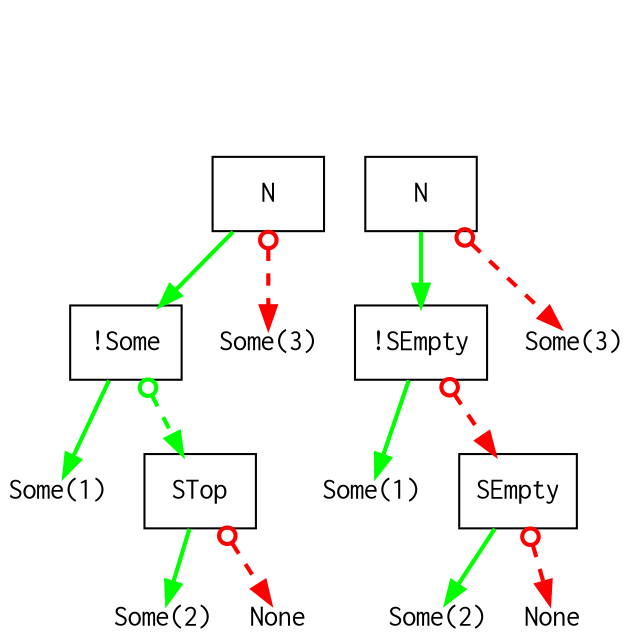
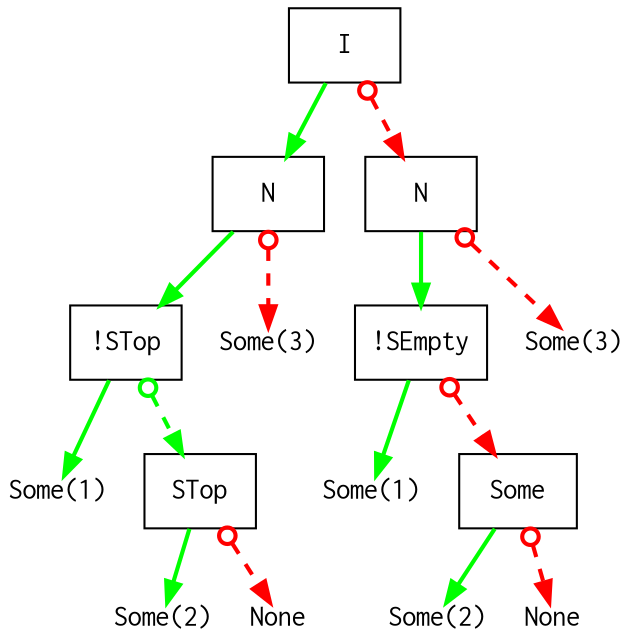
node "I": added
node "!Some": label "!Some" -> "!STop"
node "SEmpty": label "SEmpty" -> "Some"
